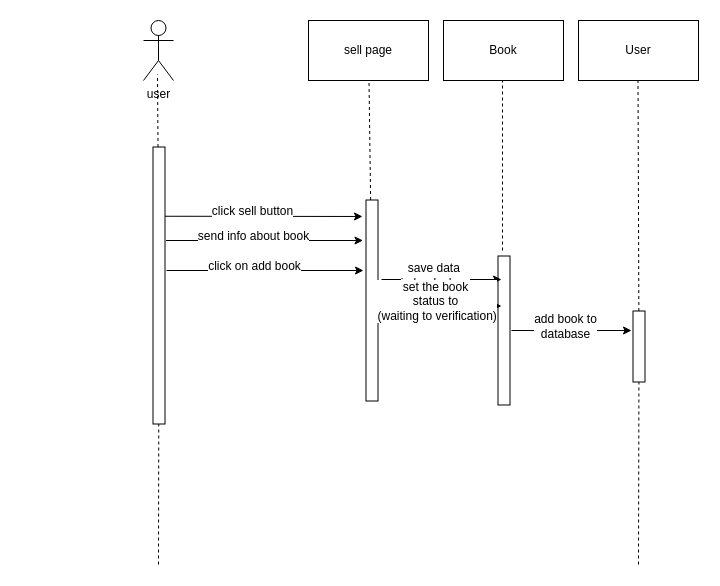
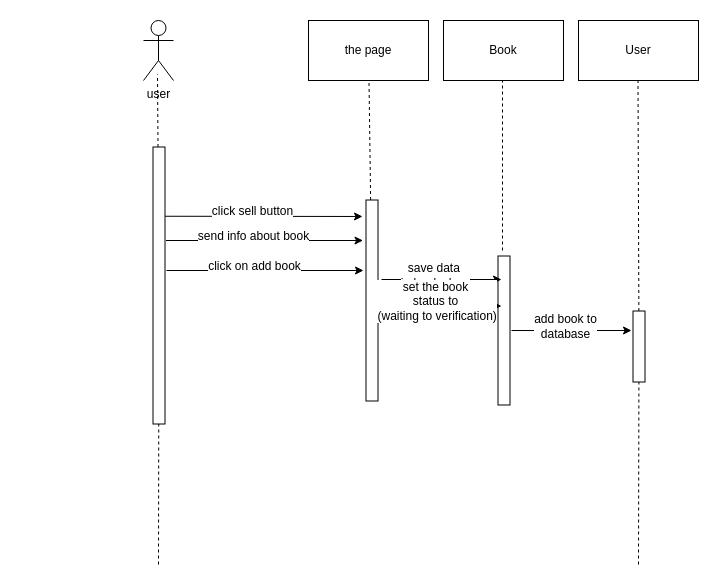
node "sell page": label "sell page" -> "the page"
